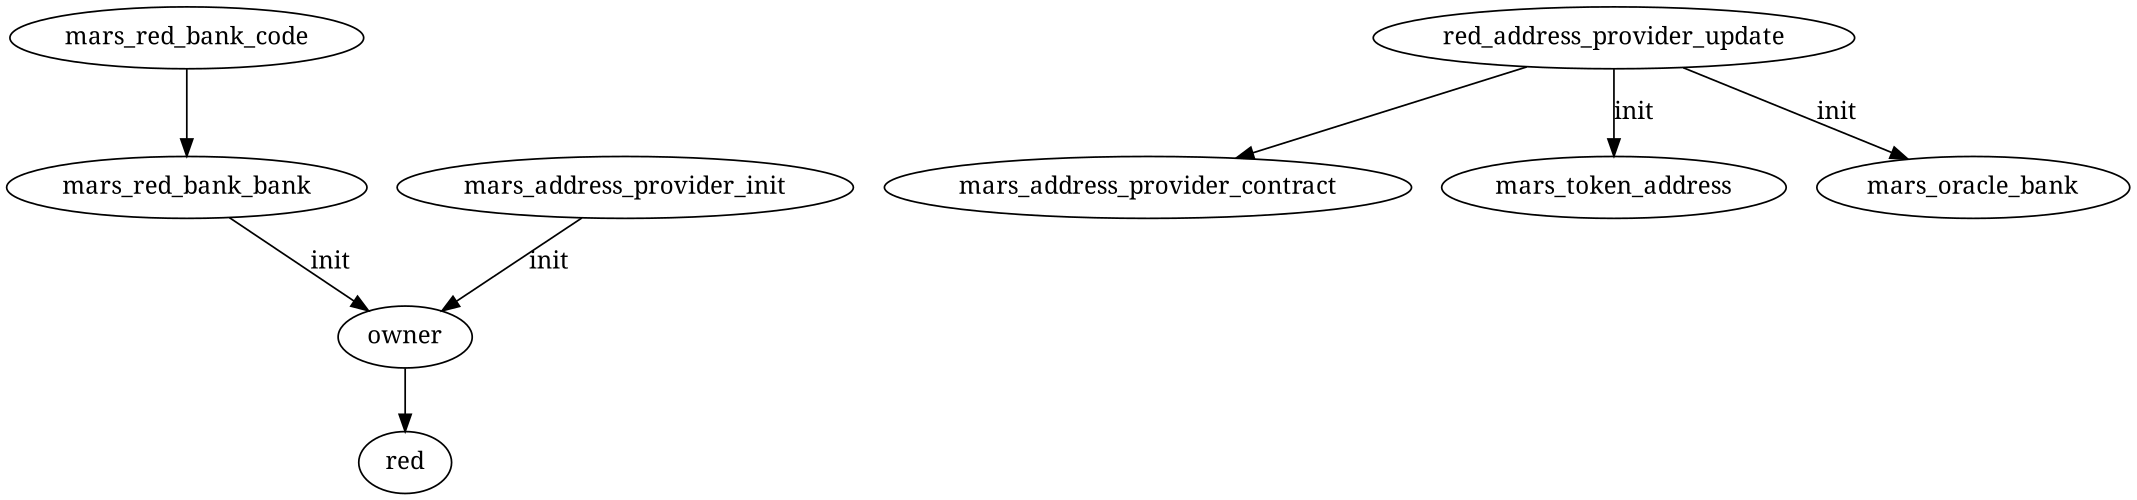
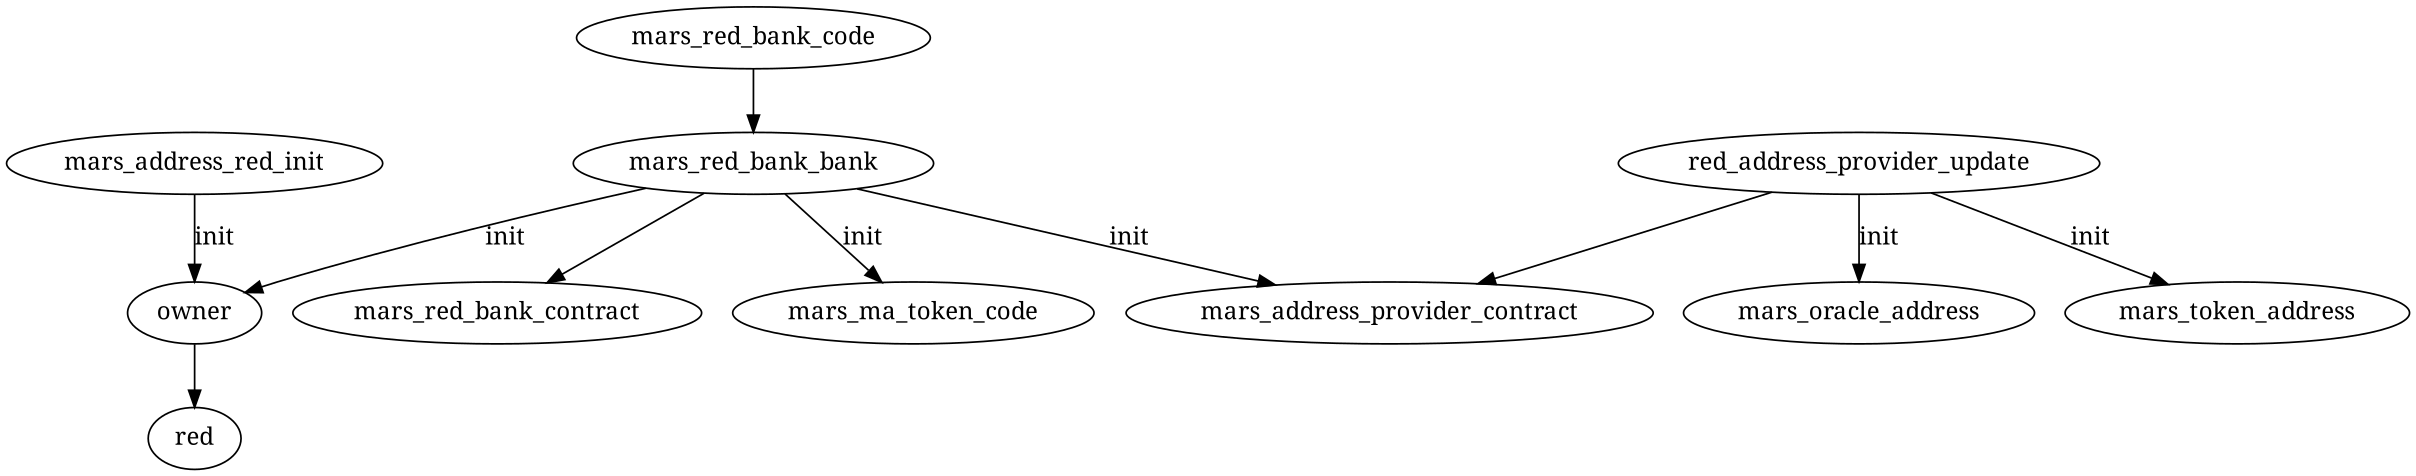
node "mars_address_provider_init": label "mars_address_provider_init" -> "mars_address_red_init"
node "mars_oracle_bank": label "mars_oracle_bank" -> "mars_oracle_address"
edge "mars_red_bank_bank" -> "mars_address_provider_contract": added, label "init"
node "mars_red_bank_contract": added
node "mars_ma_token_code": added
